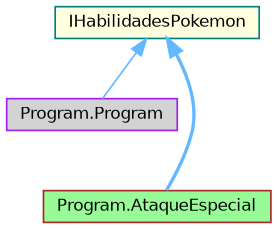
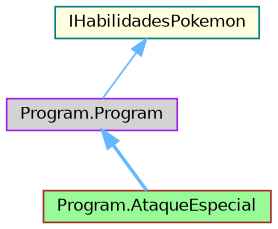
edge "Program.AtaqueEspecial" -> "IHabilidadesPokemon": now "Program.AtaqueEspecial" -> "Program.Program"
